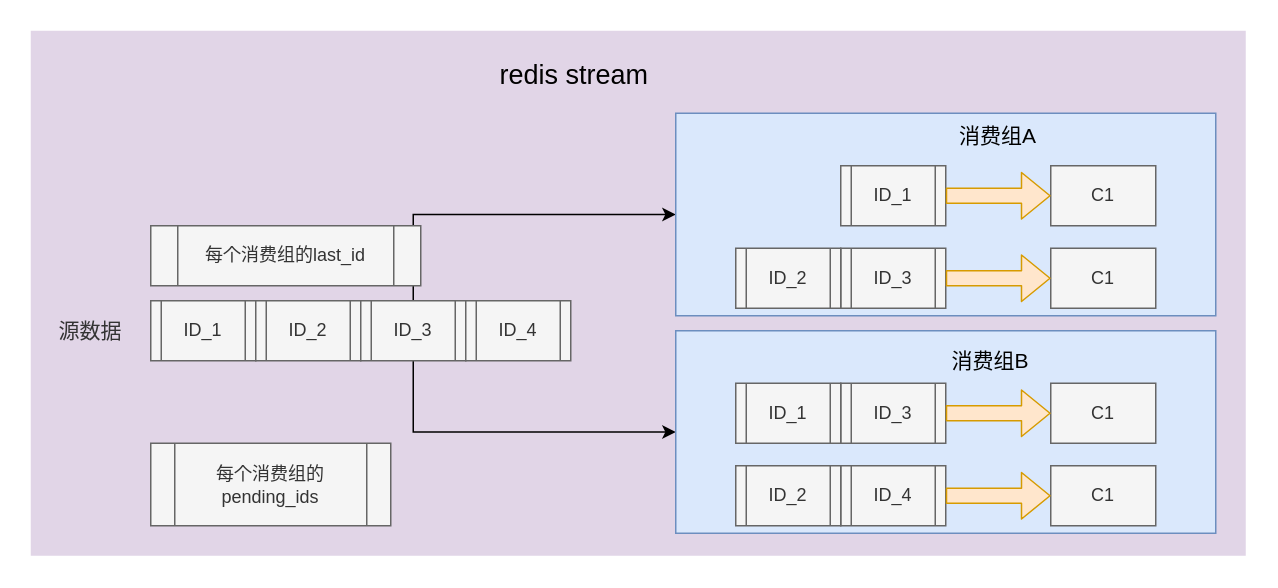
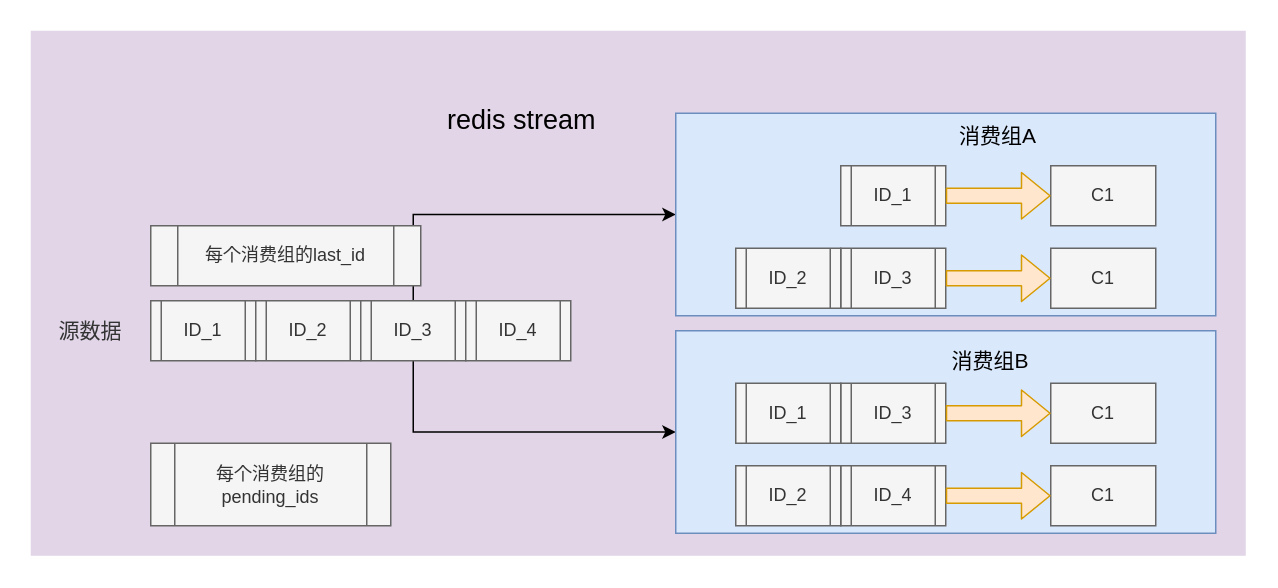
node "redis stream": moved (575, 76) -> (522, 121)
